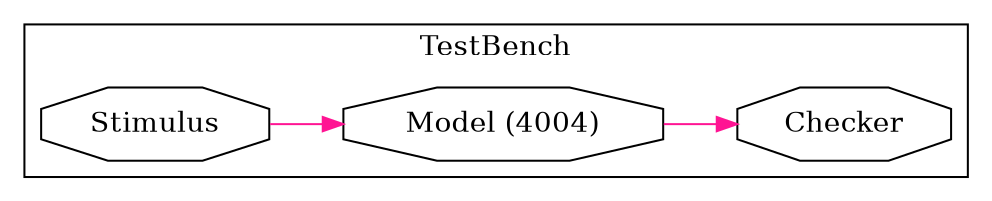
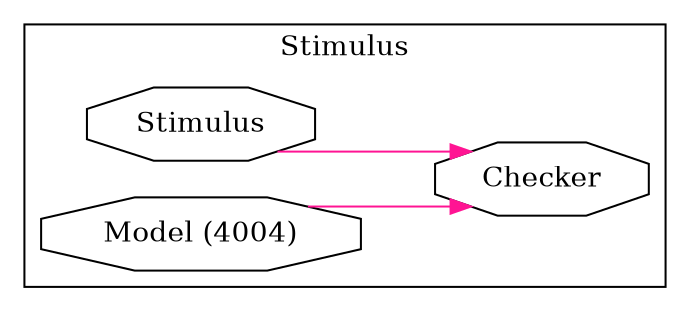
cluster "TestBench": label "TestBench" -> "Stimulus"
edge "Stimulus" -> "Model (4004)": now "Stimulus" -> "Checker"
